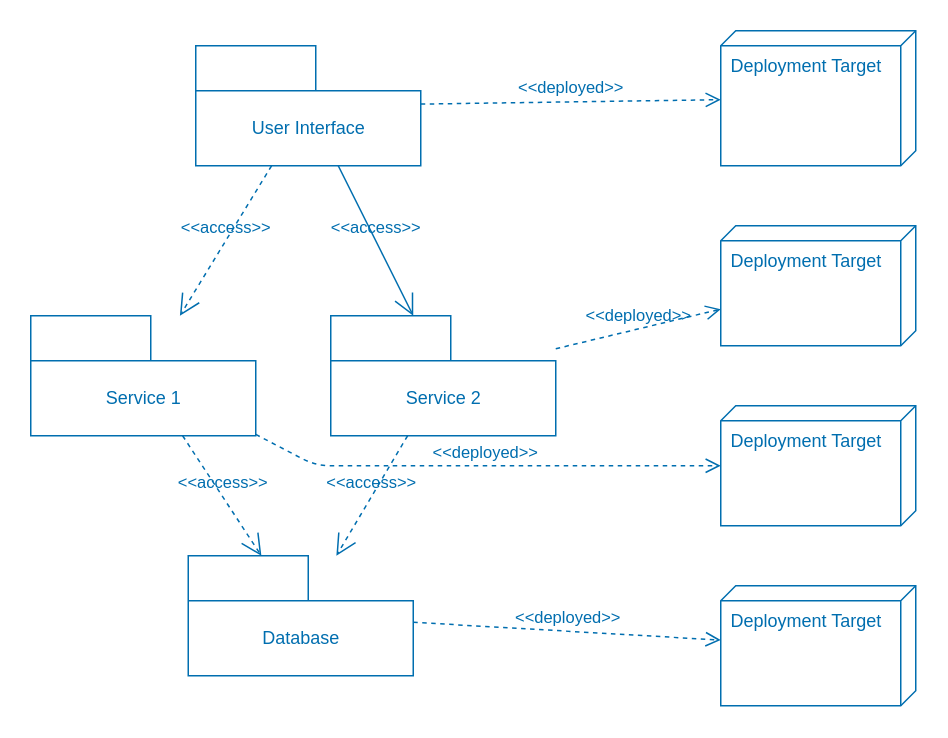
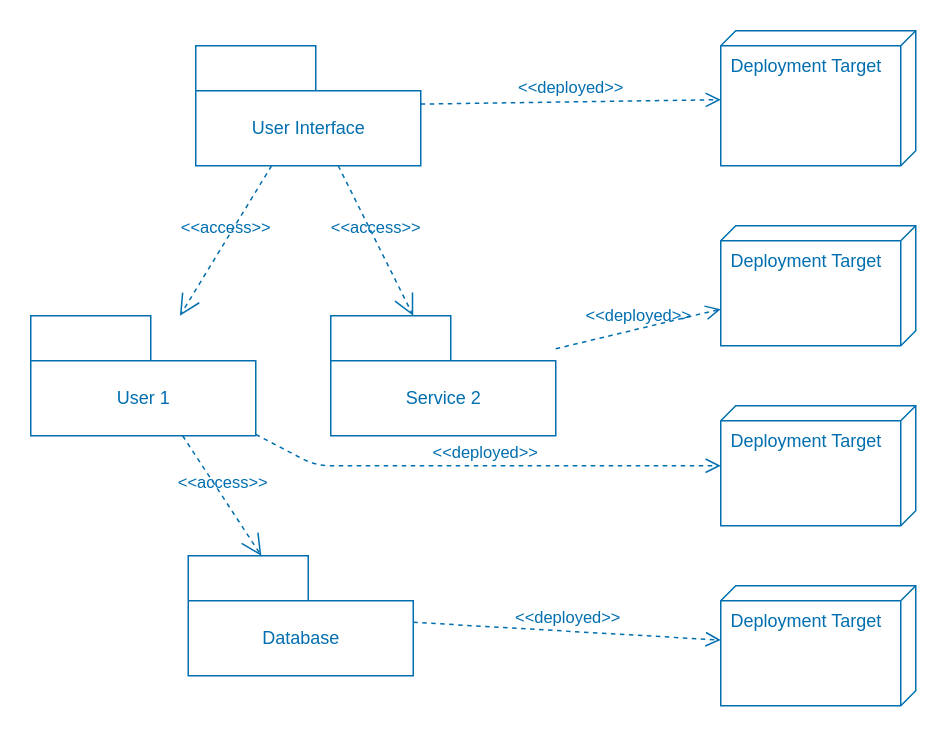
edge "User Interface" -> "Service 2": style solid -> dashed
node "Service 1": label "Service 1" -> "User 1"
edge "Service 2" -> "Database": removed, label "<<access>>"
